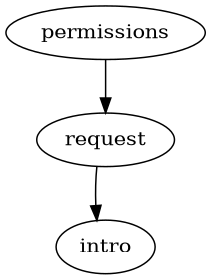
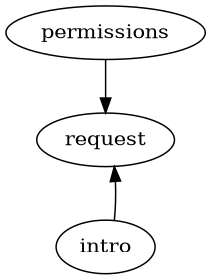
edge "request" -> "intro": reversed
